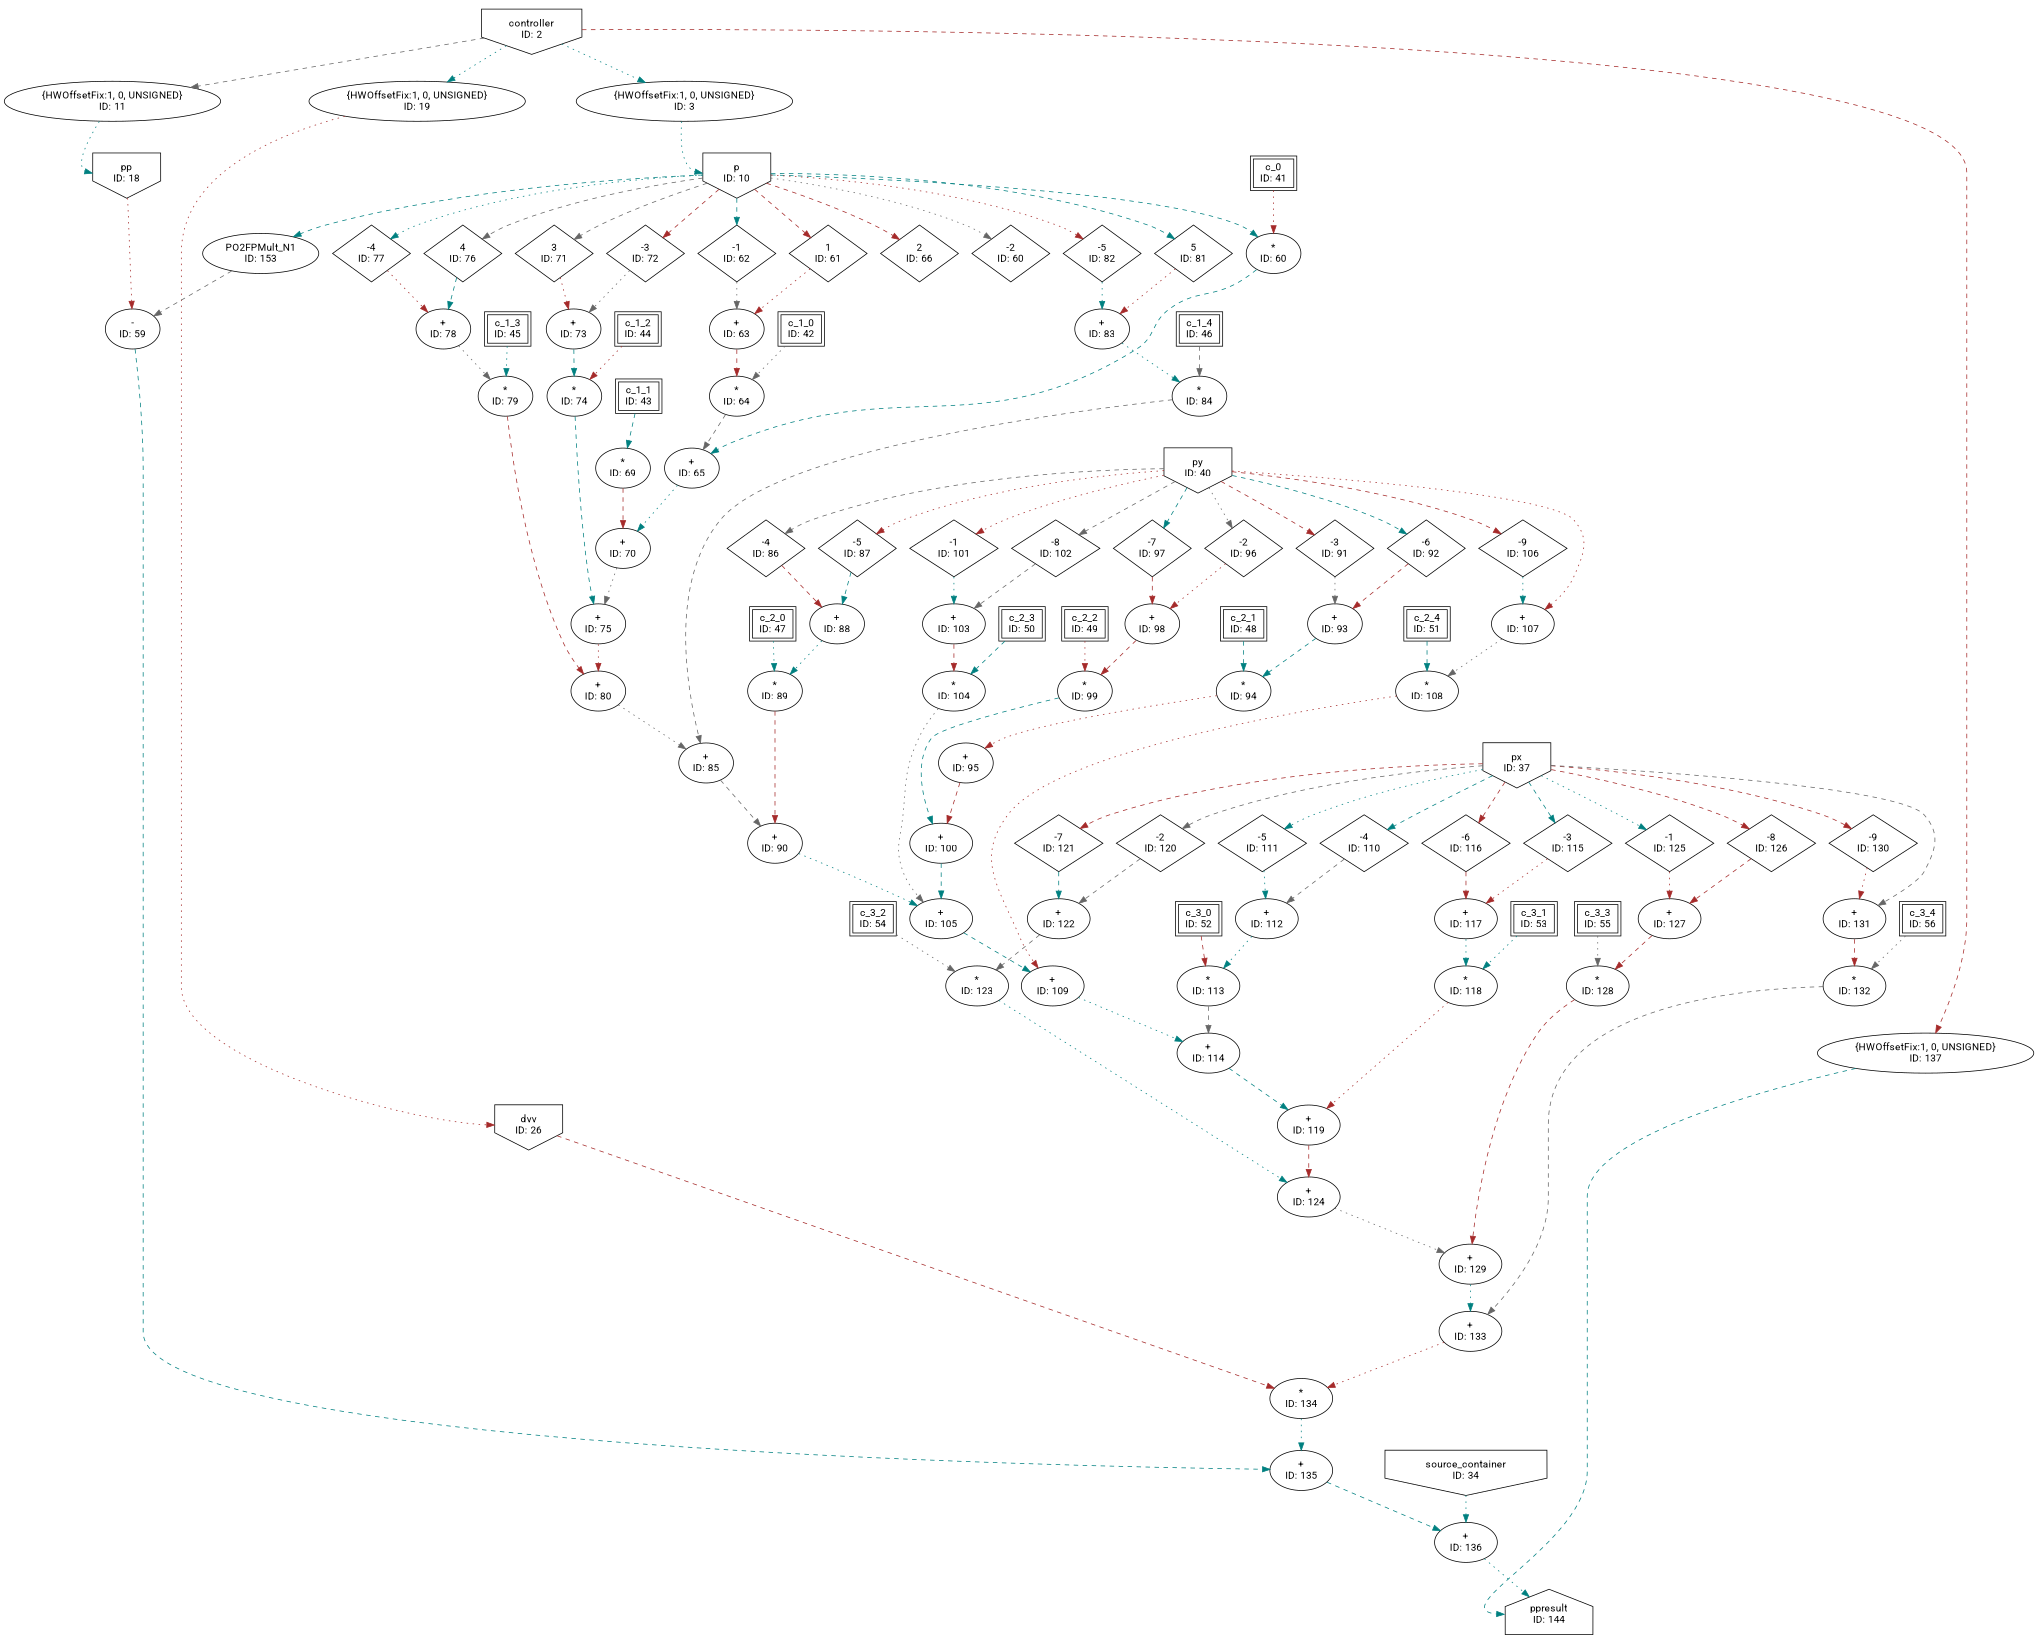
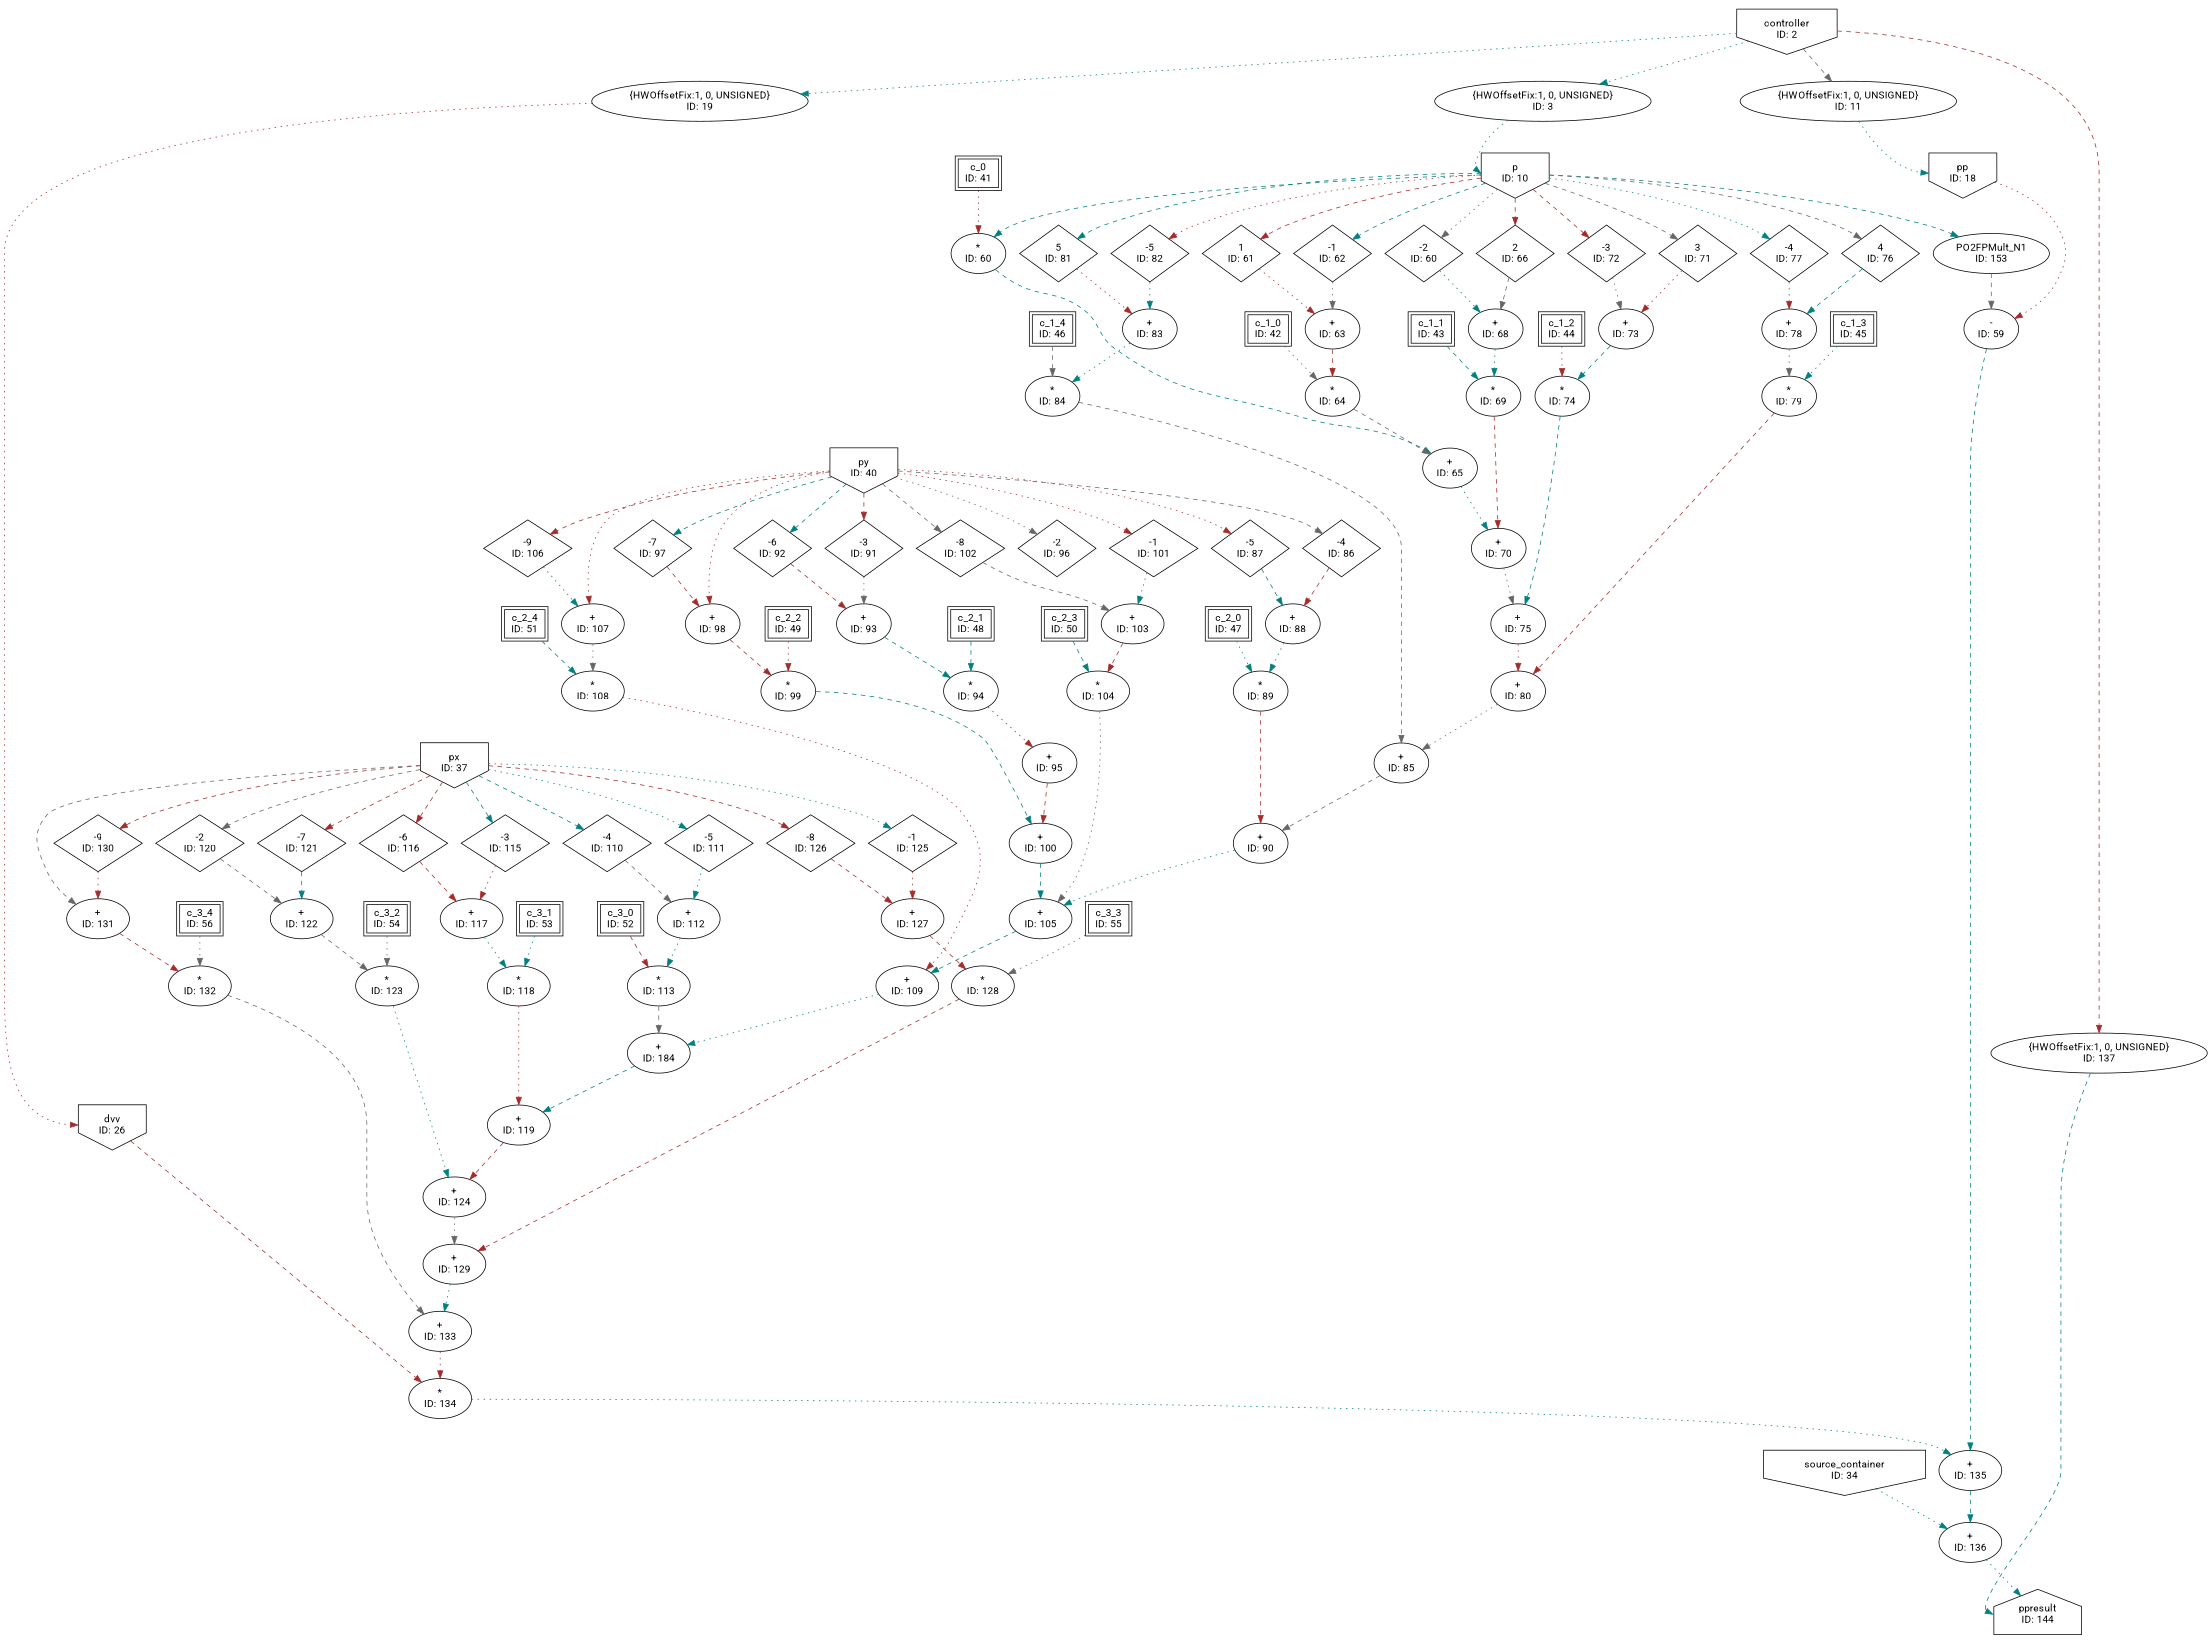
node "+ ID: 68": added
edge "-2 ID: 96" -> "+ ID: 98": now "py ID: 40" -> "+ ID: 98"
node "+ ID: 114": label "+ ID: 114" -> "+ ID: 184"
